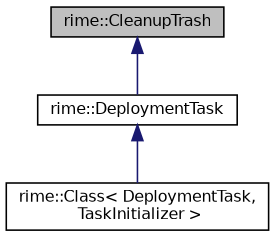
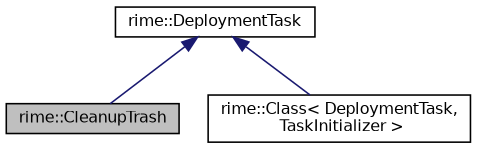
edge "rime::DeploymentTask" -> "rime::CleanupTrash": reversed
